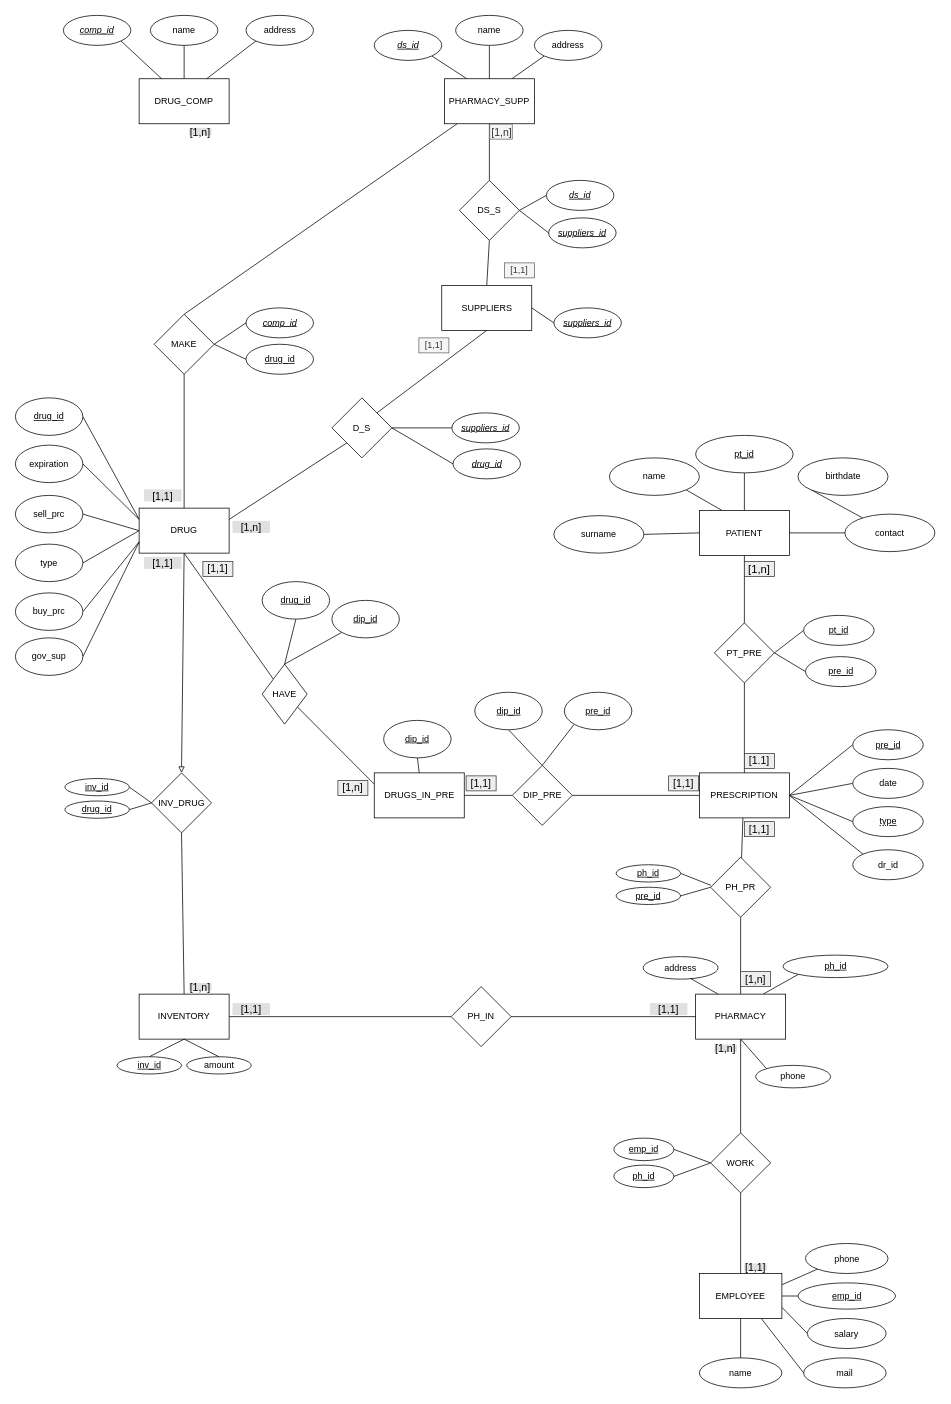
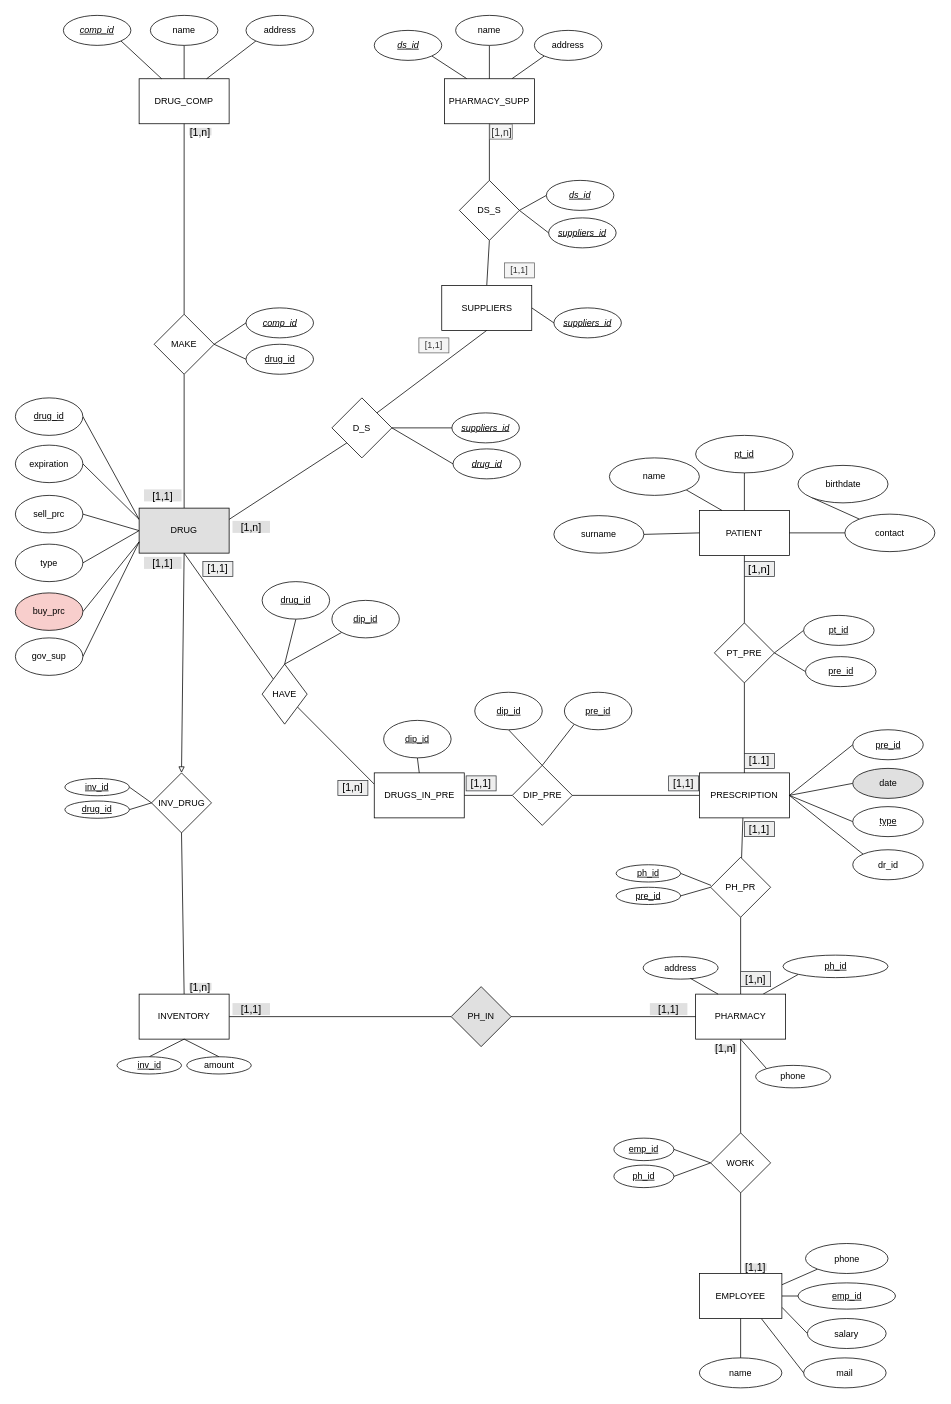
edge "PHARMACY_SUPP" -- "MAKE": now "DRUG_COMP" -- "MAKE"
node "birthdate": moved (843, 477) -> (843, 484)
node "DRUG": fillcolor #ffffff -> #e0e0e0
node "buy_prc": fillcolor #ffffff -> #f8cecc
node "date": fillcolor #ffffff -> #e0e0e0
node "PH_IN": fillcolor #ffffff -> #e0e0e0
